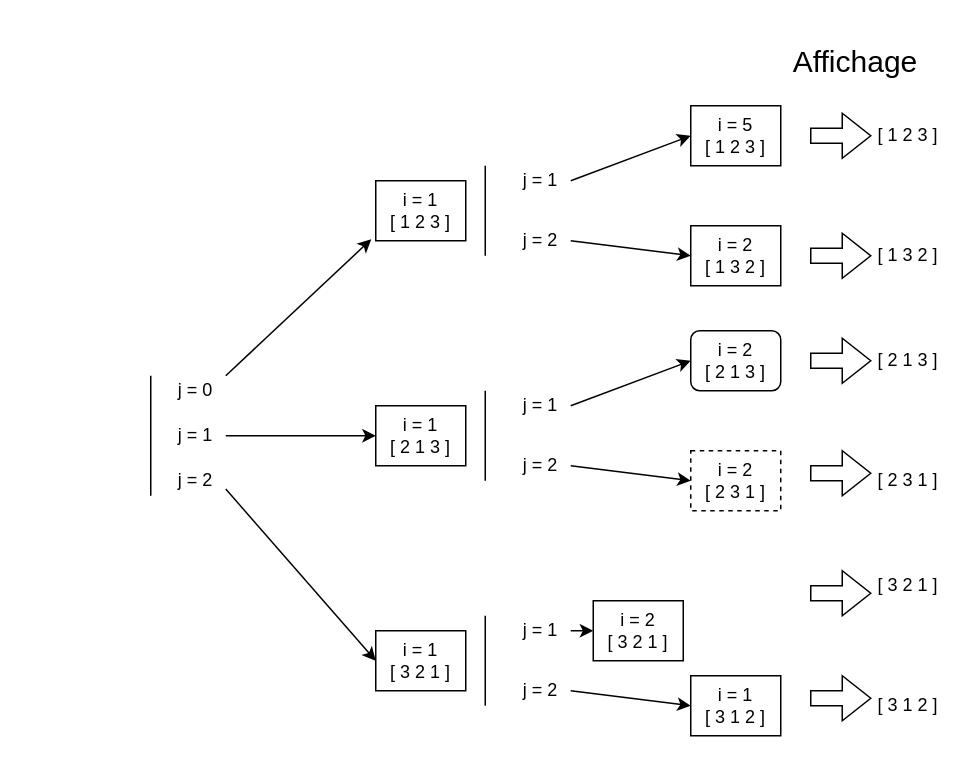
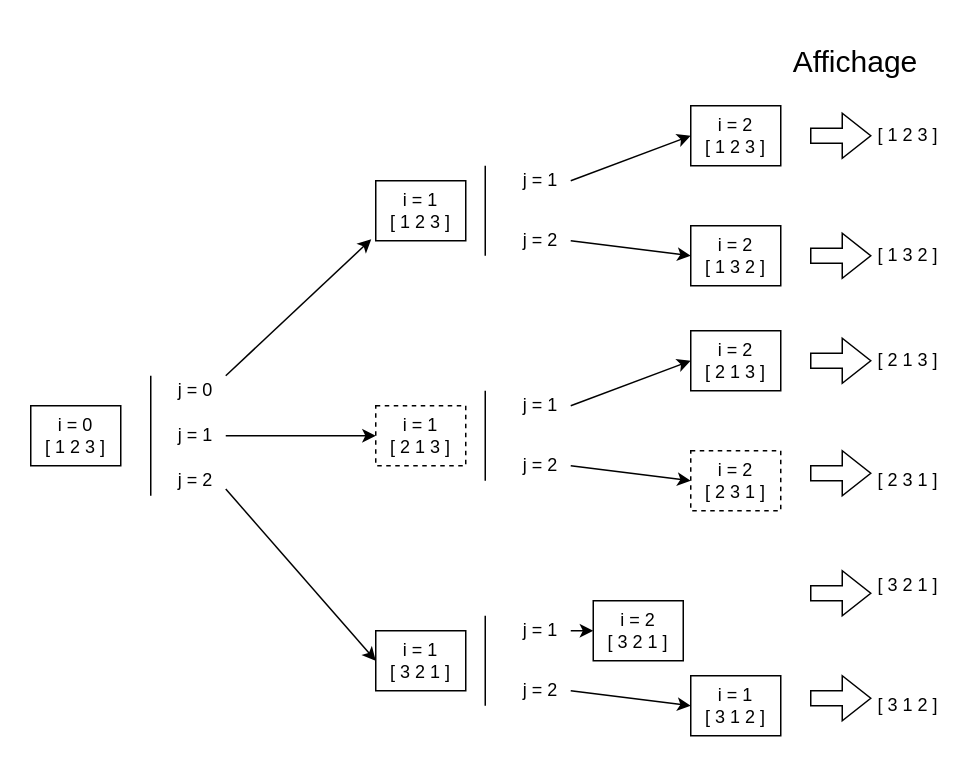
node "i = 5 [ 1 2 3 ]": label "i = 5 [ 1 2 3 ]" -> "i = 2 [ 1 2 3 ]"
node "i = 2 [ 2 1 3 ]": shape rounded rectangle -> rectangle
node "i = 0 [ 1 2 3 ]": added
node "i = 1 [ 2 1 3 ]": style solid -> dashed
